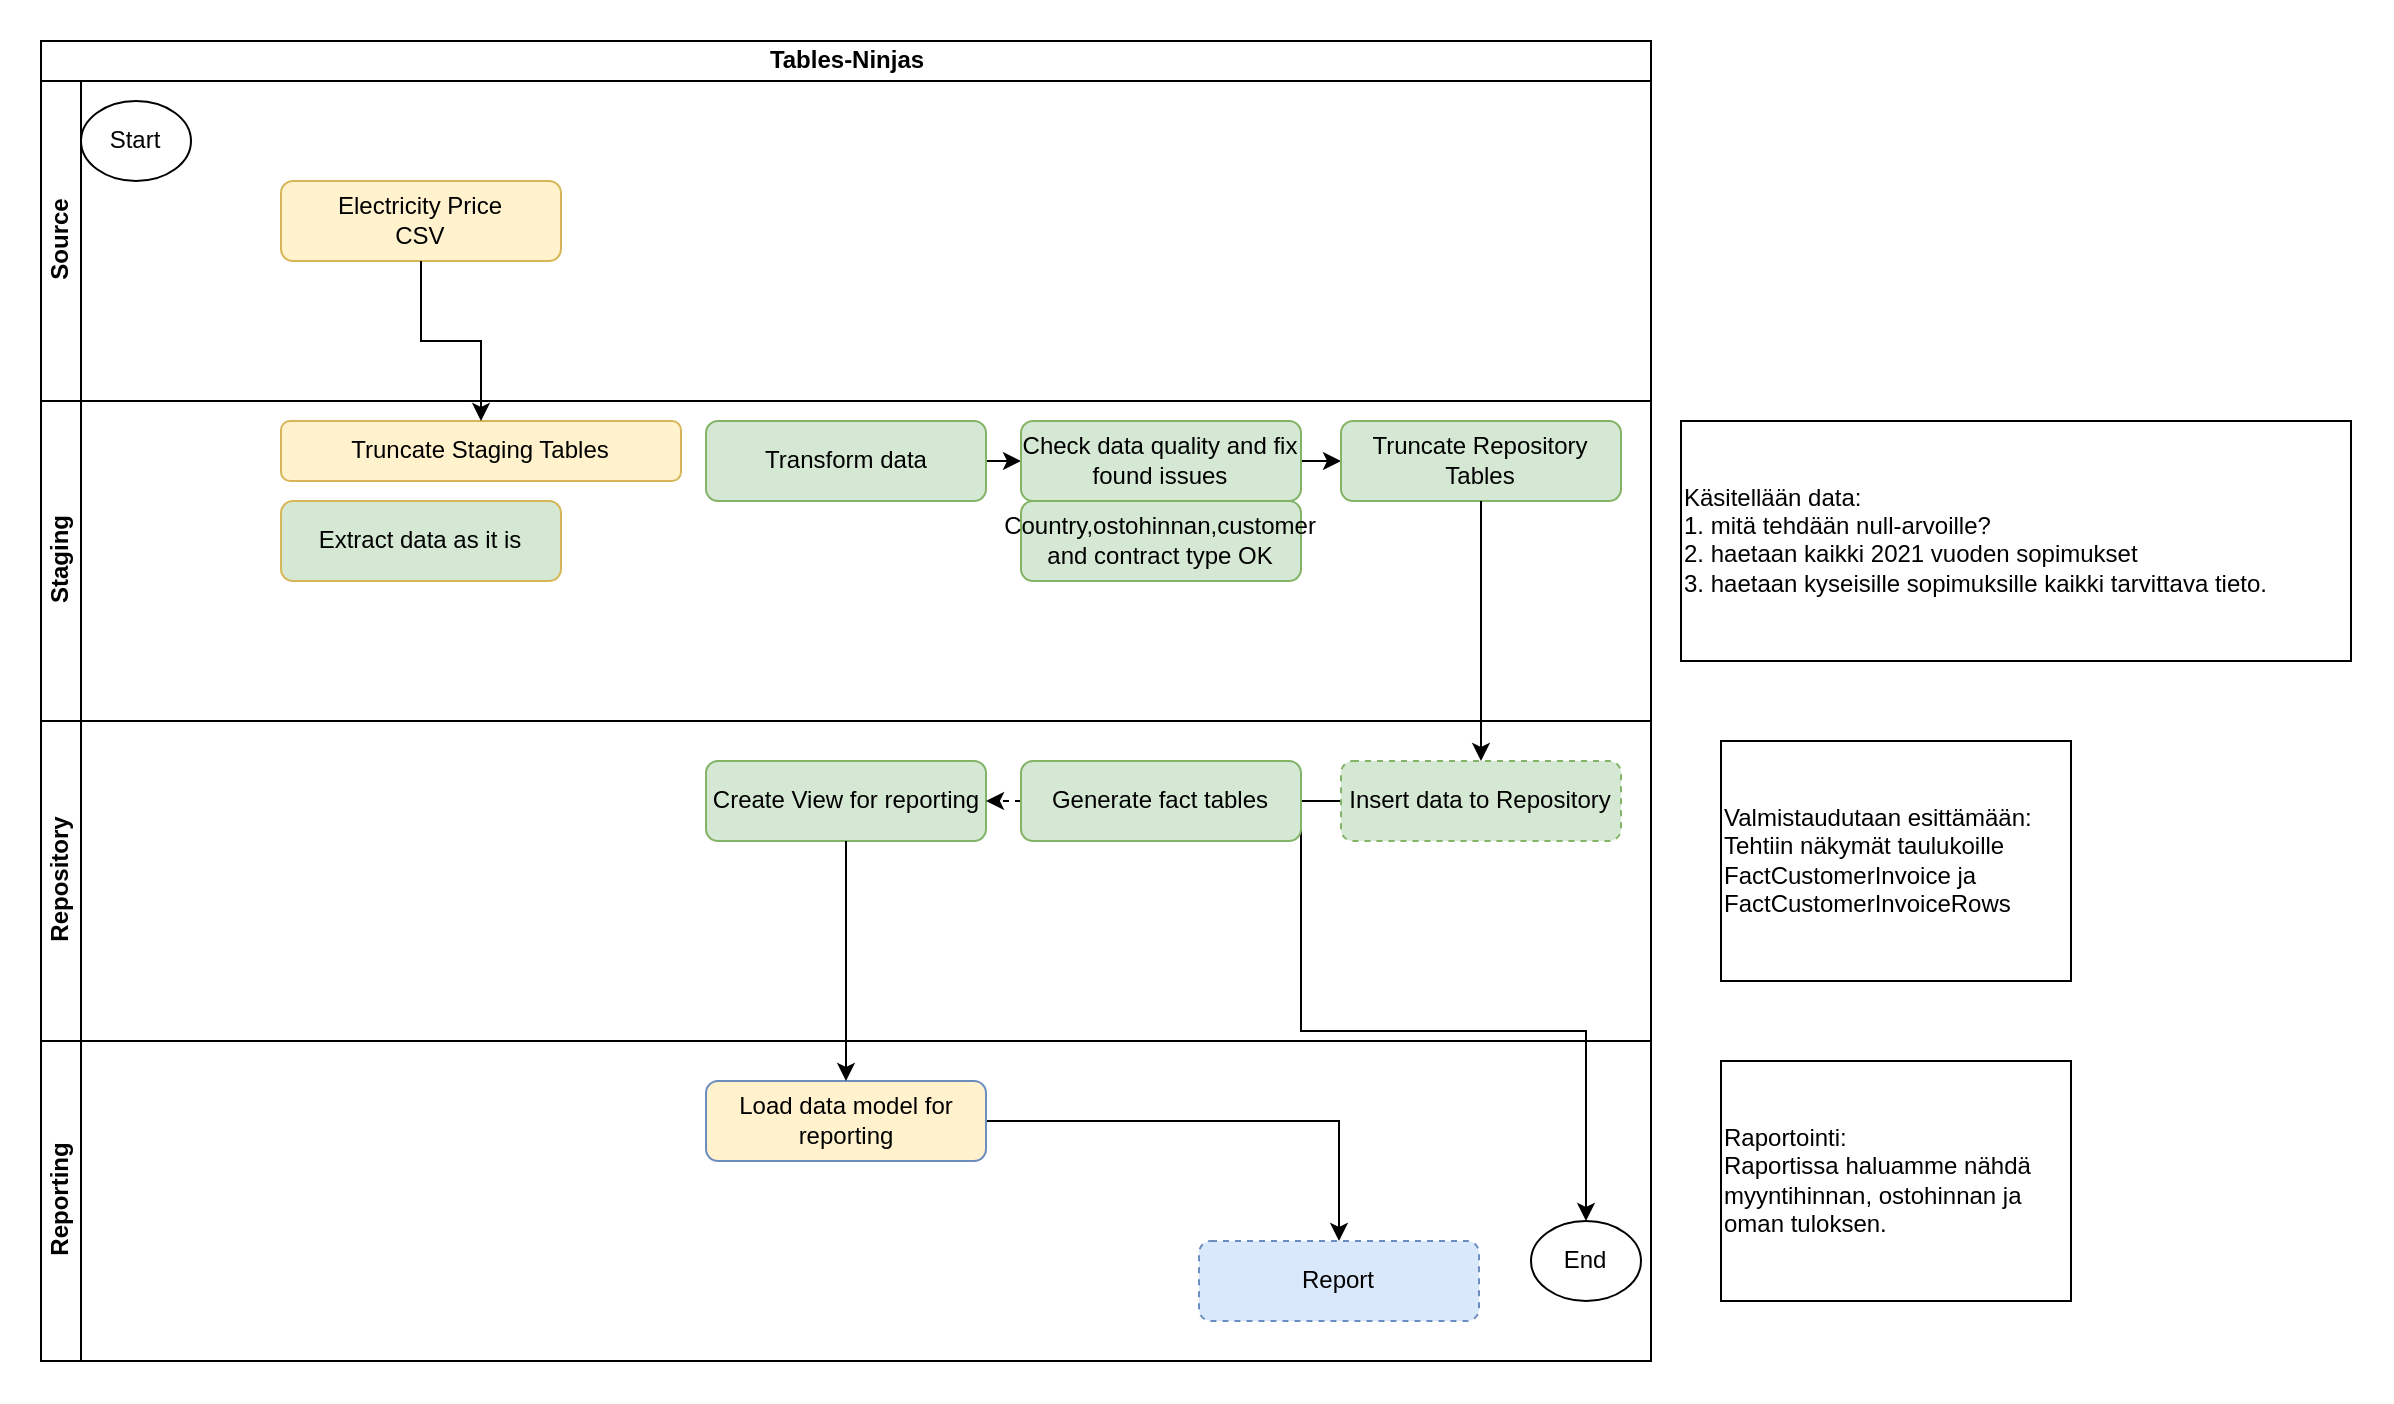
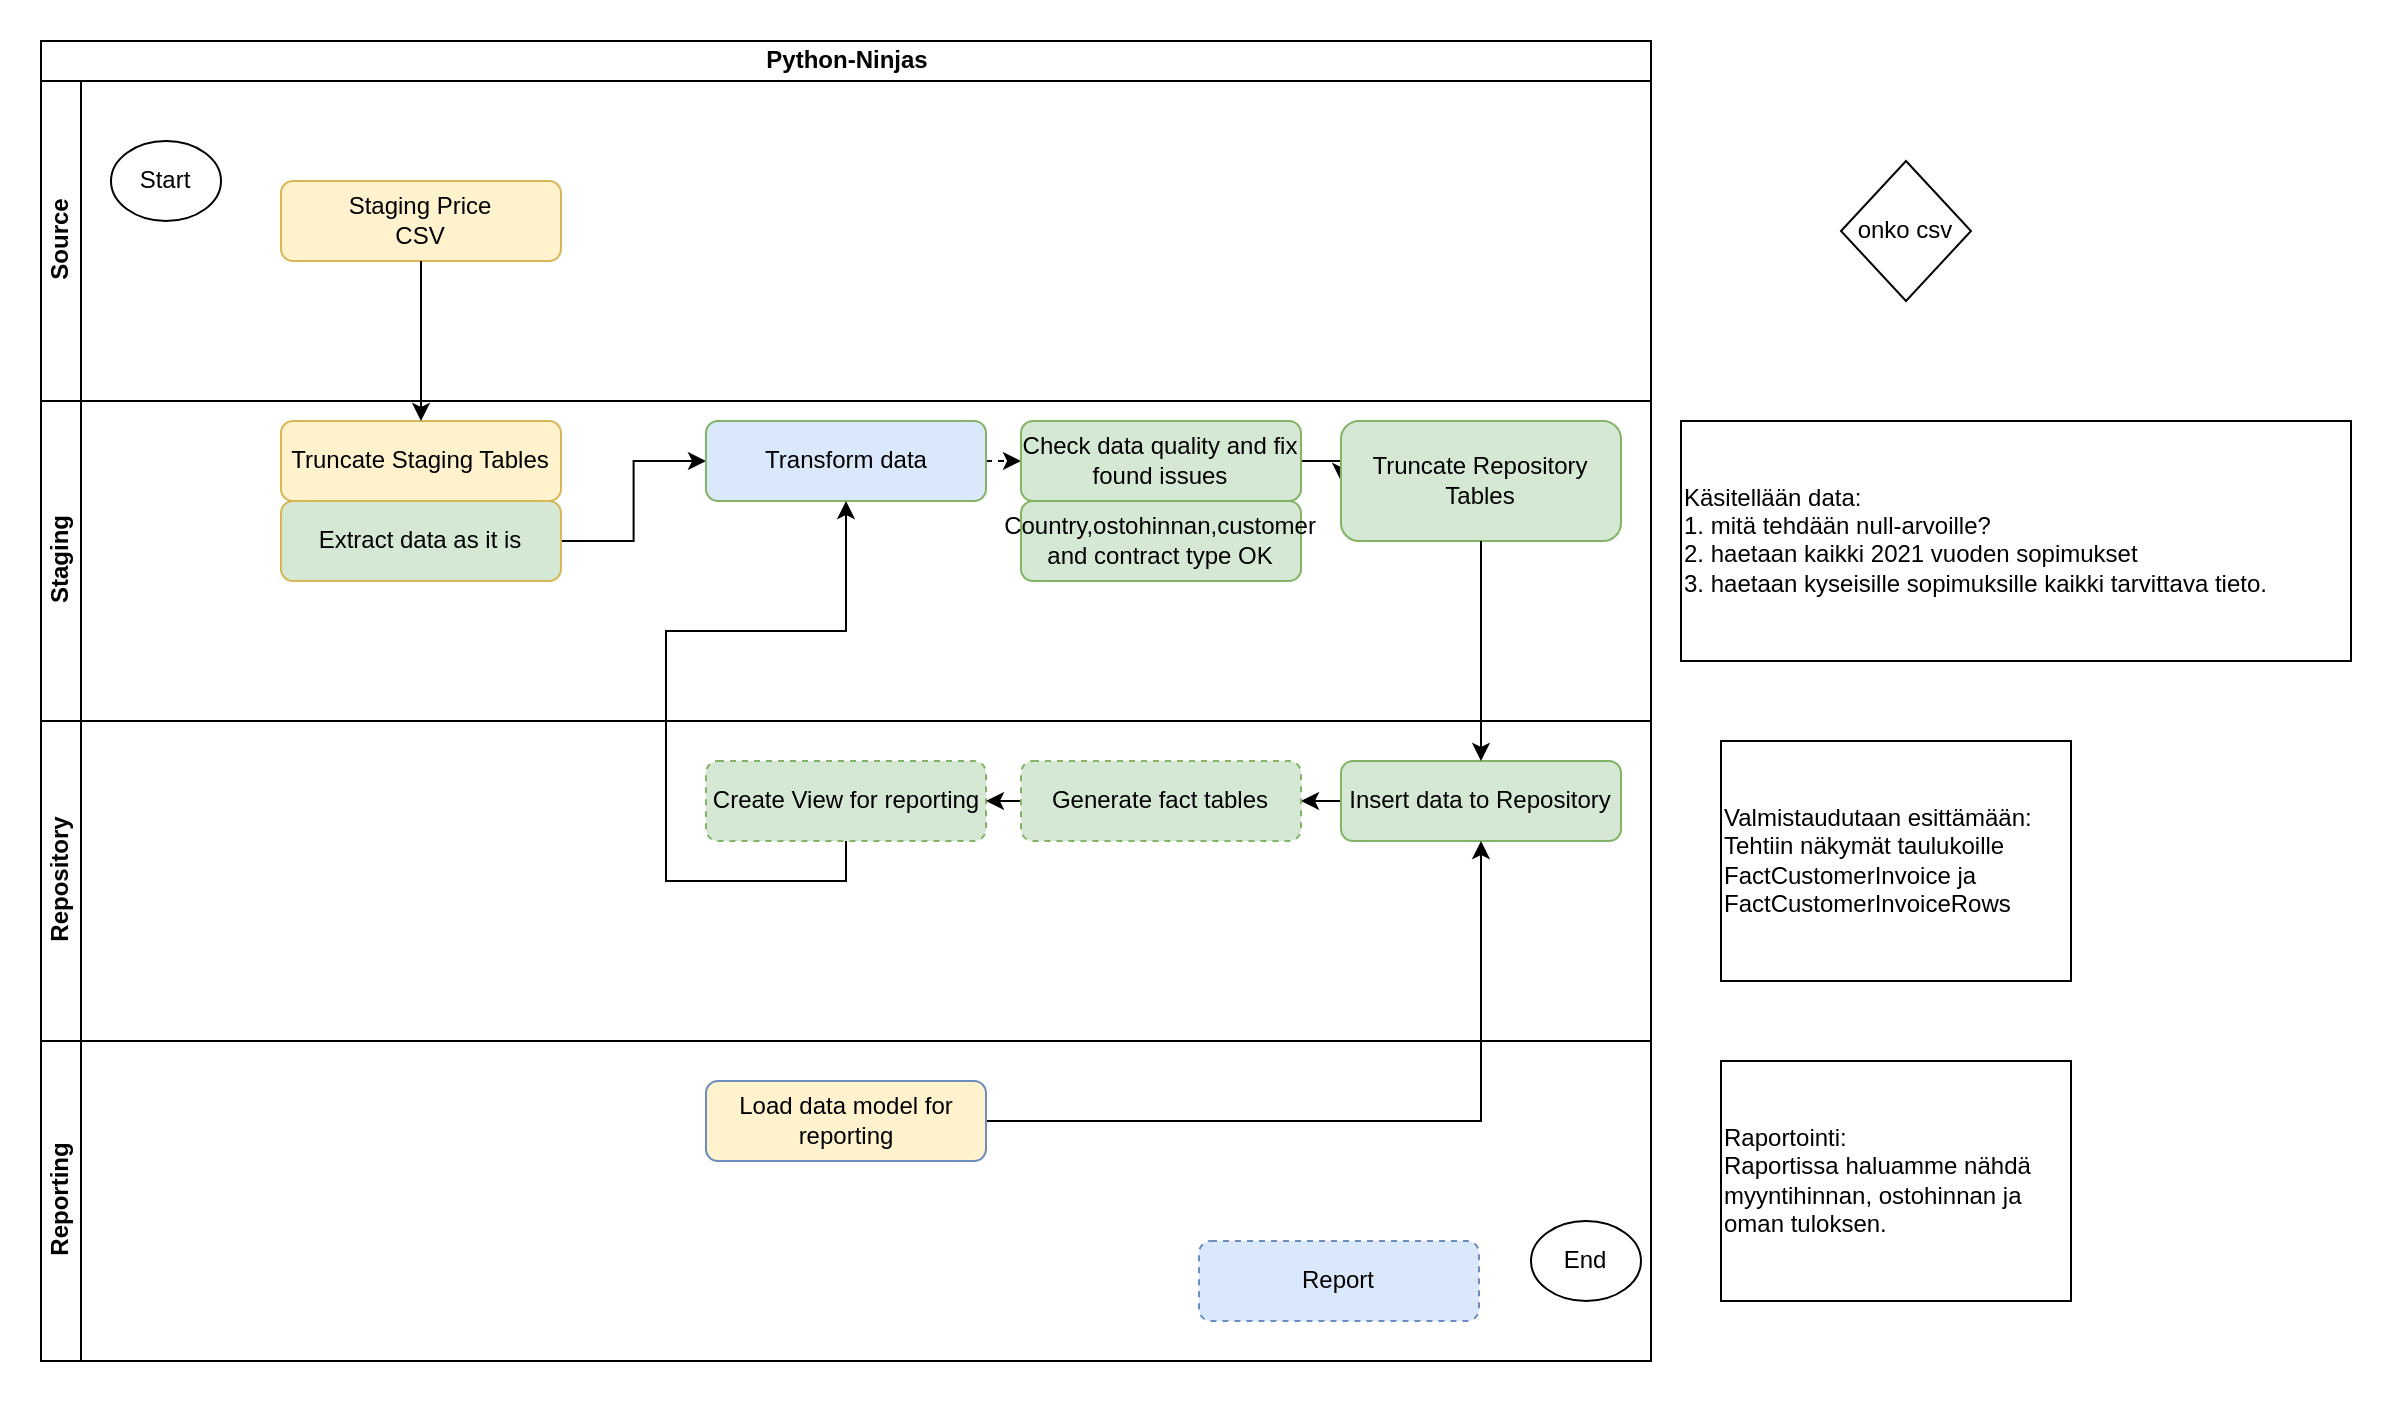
node "Tables-Ninjas": label "Tables-Ninjas" -> "Python-Ninjas"
node "Start": moved (136, 141) -> (166, 181)
node "Electricity Price CSV": label "Electricity Price CSV" -> "Staging Price CSV"
node "onko csv": added
node "Truncate Staging Tables": size 400x60 -> 280x80
node "Transform data": fillcolor #d5e8d4 -> #dae8fc
edge "Transform data" -> "Check data quality and fix found issues": style solid -> dashed
node "Truncate Repository Tables": size 280x80 -> 280x120
edge "Extract data as it is" -> "Transform data": added
node "Create View for reporting": style solid -> dashed
edge "Generate fact tables" -> "Create View for reporting": style dashed -> solid
node "Generate fact tables": style solid -> dashed
node "Insert data to Repository": style dashed -> solid
edge "Create View for reporting" -> "Load data model for reporting": now "Create View for reporting" -> "Transform data"
edge "Insert data to Repository" -> "End": now "Insert data to Repository" -> "Generate fact tables"
edge "Load data model for reporting" -> "Report": now "Load data model for reporting" -> "Insert data to Repository"
